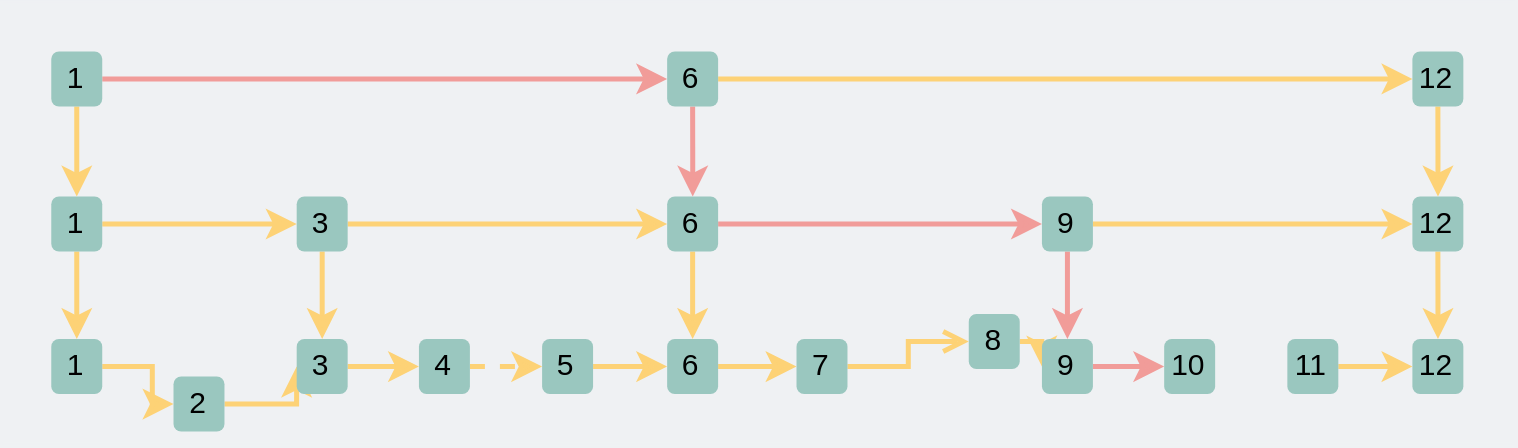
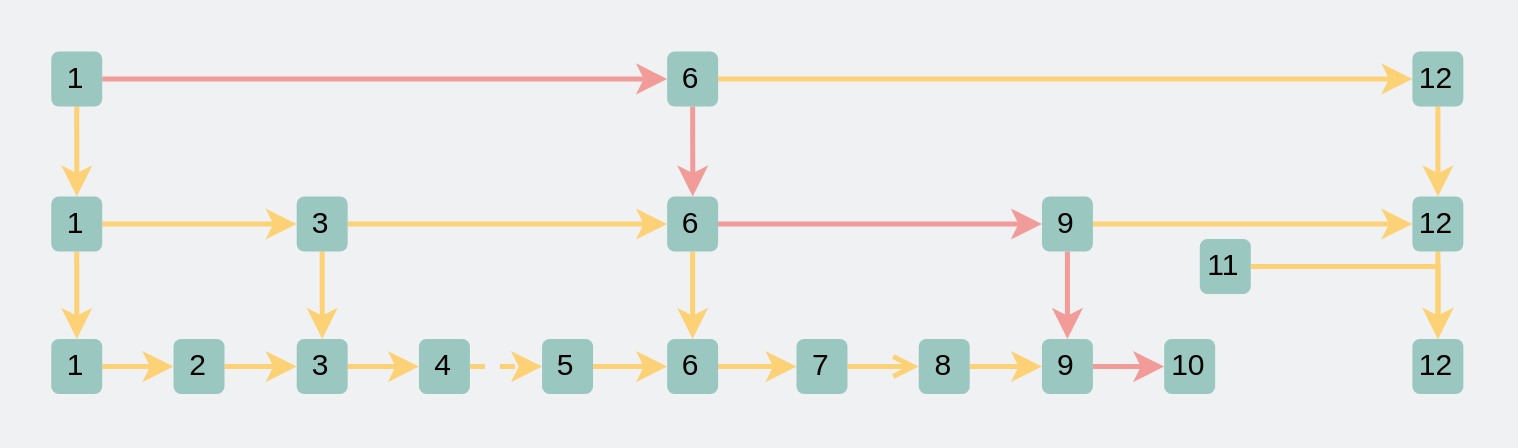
node "8": moved (994, 341) -> (944, 366)
node "11": moved (1312, 366) -> (1225, 266)
node "2": moved (199, 404) -> (199, 366)
